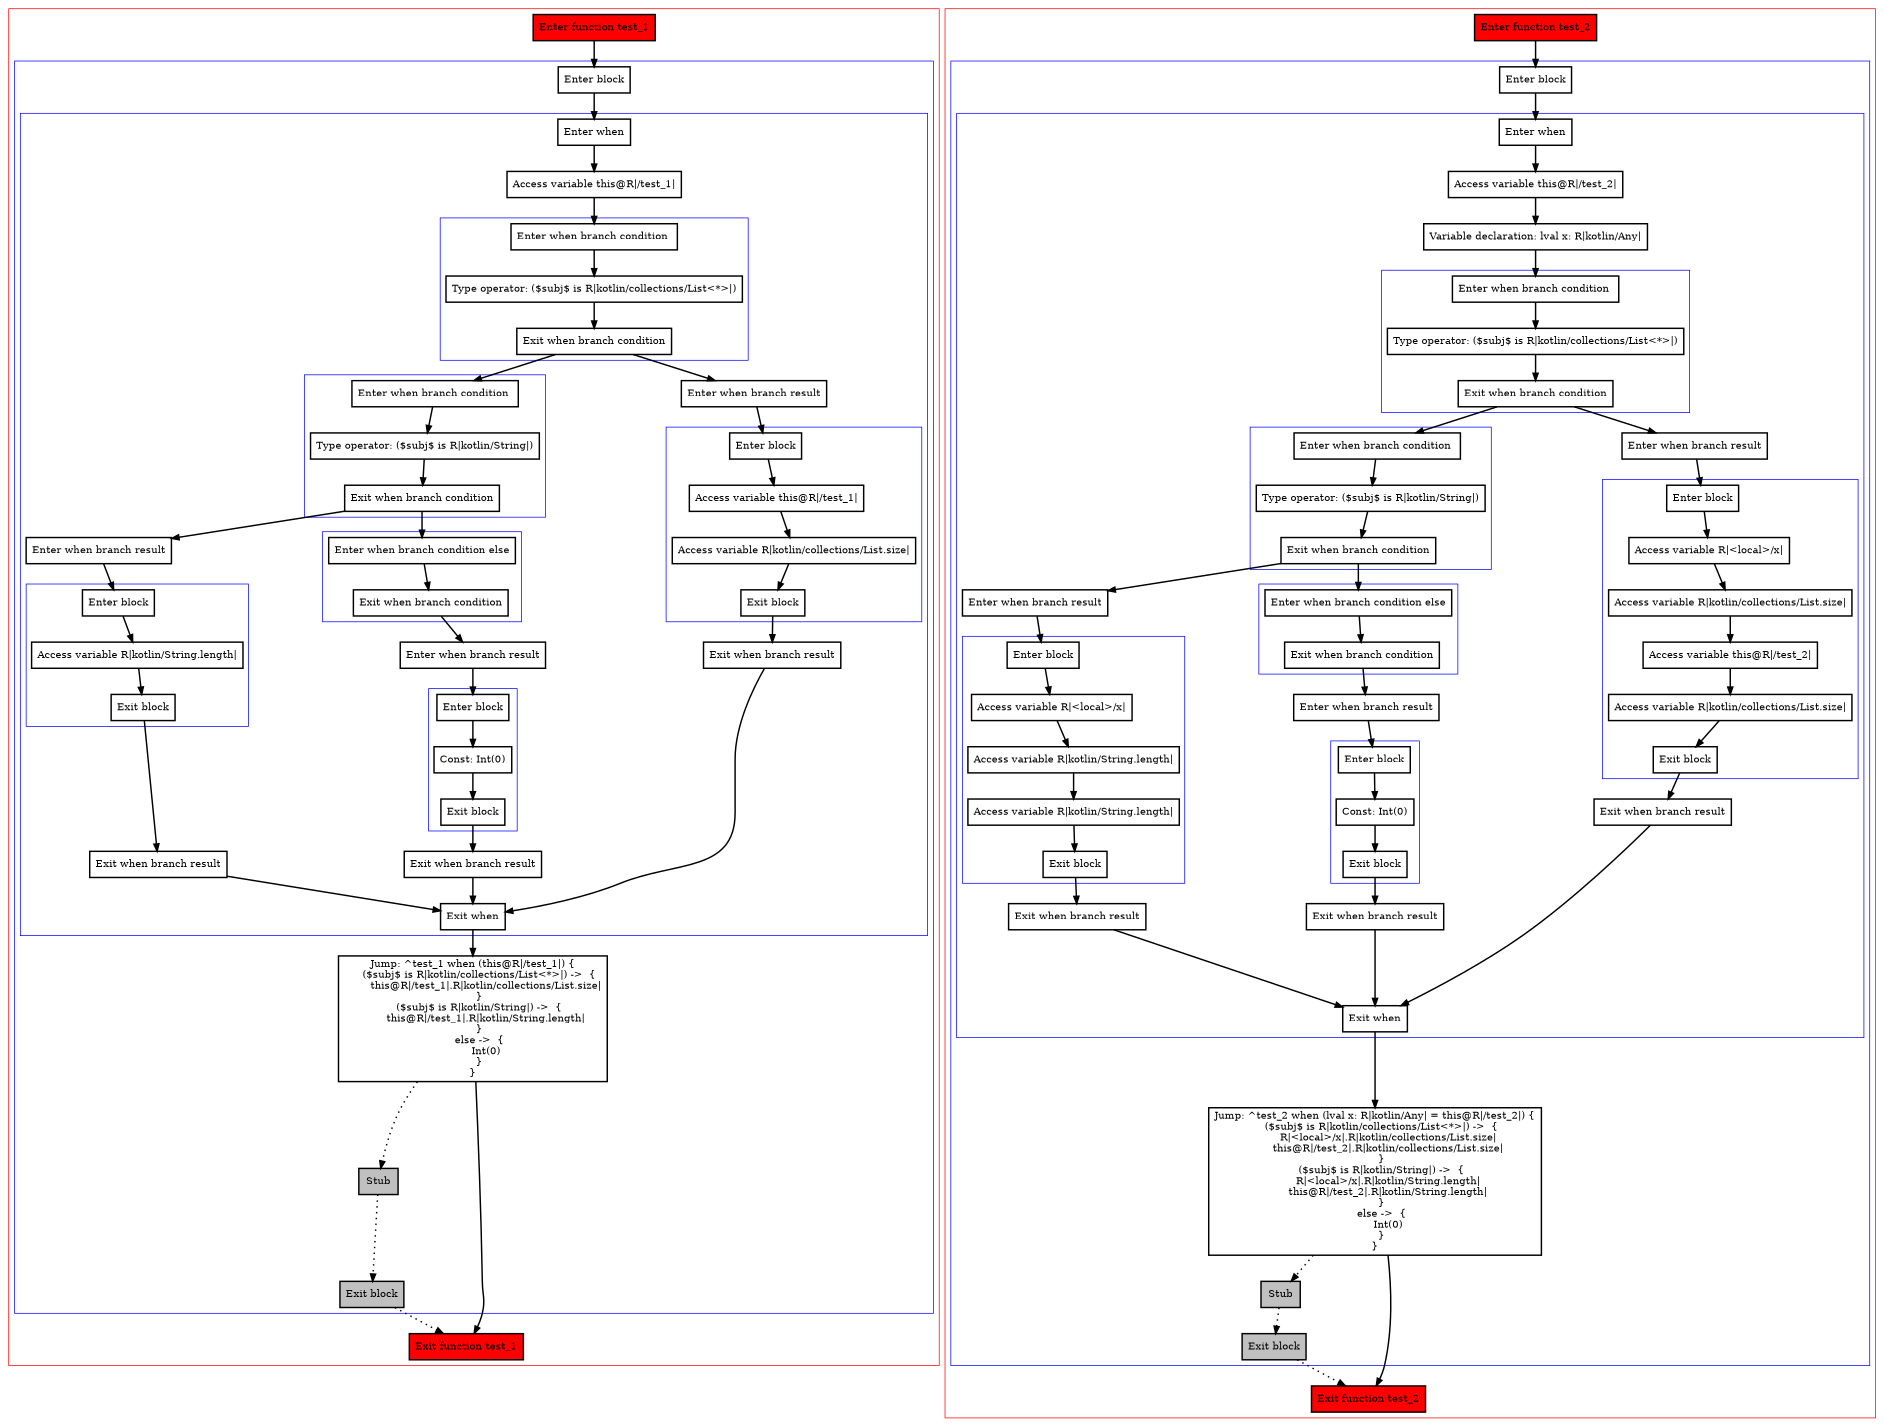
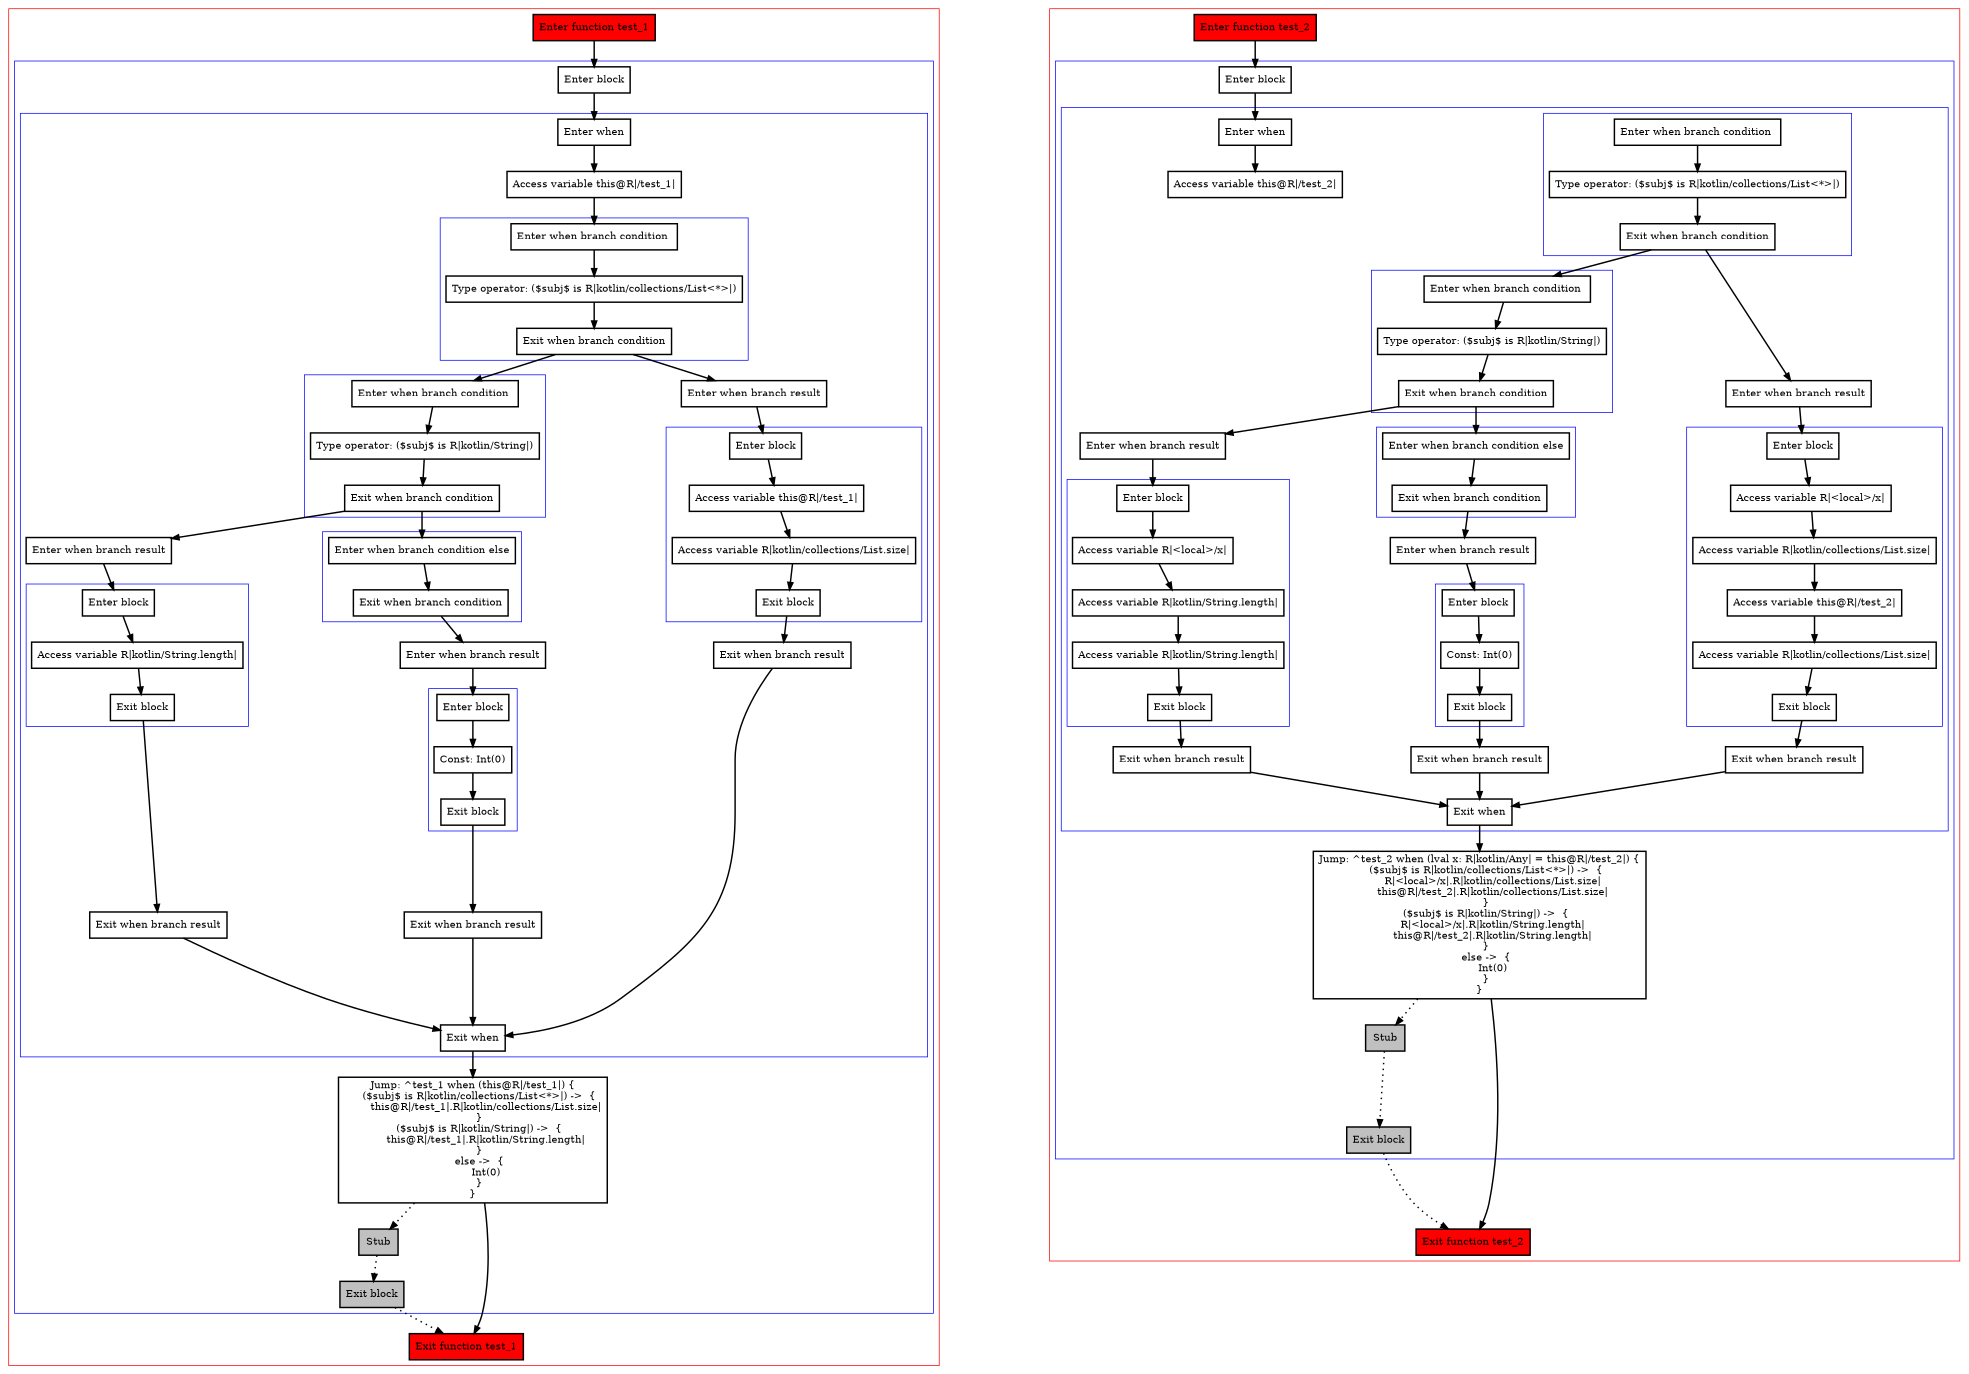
node "Variable declaration: lval x: R|kotlin/Any|": removed
